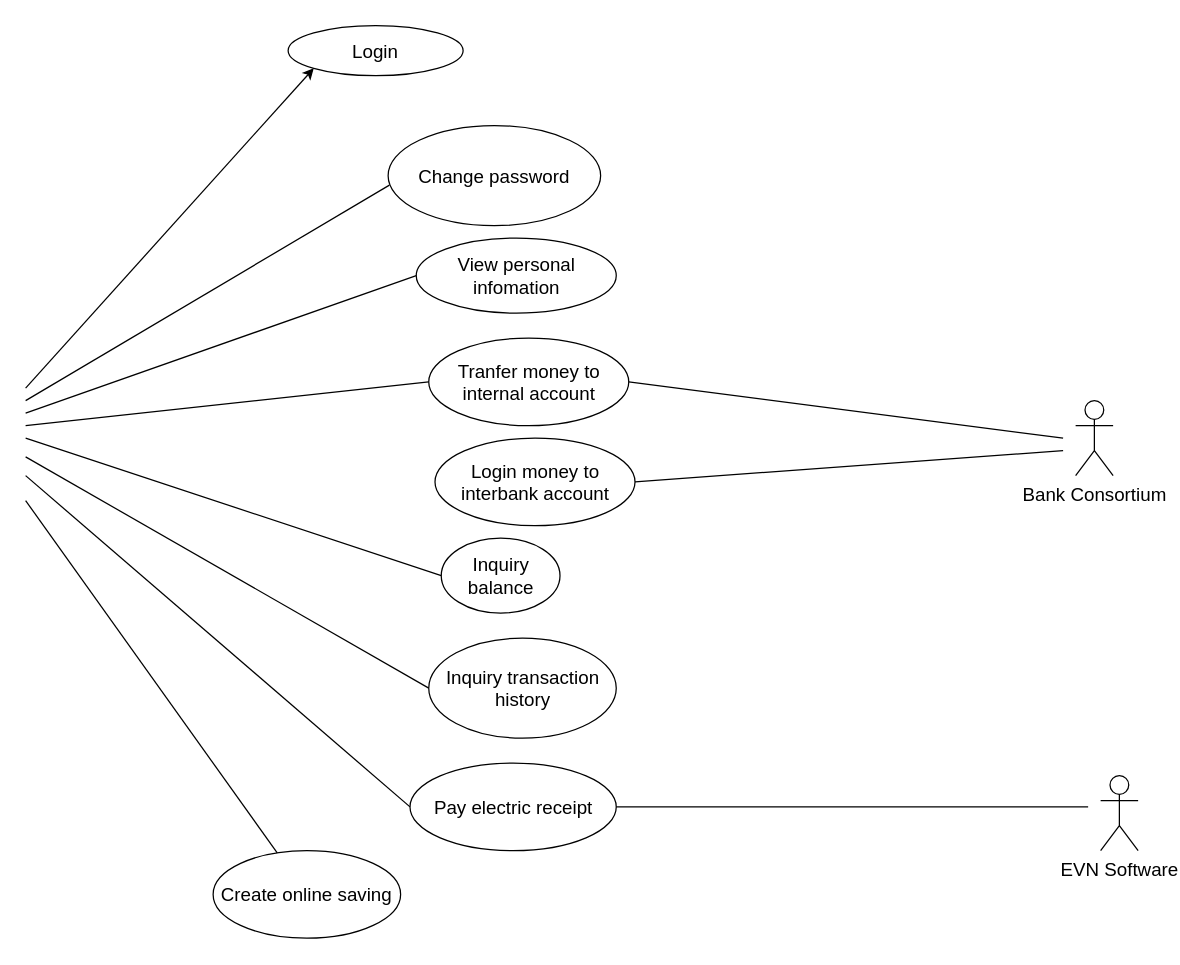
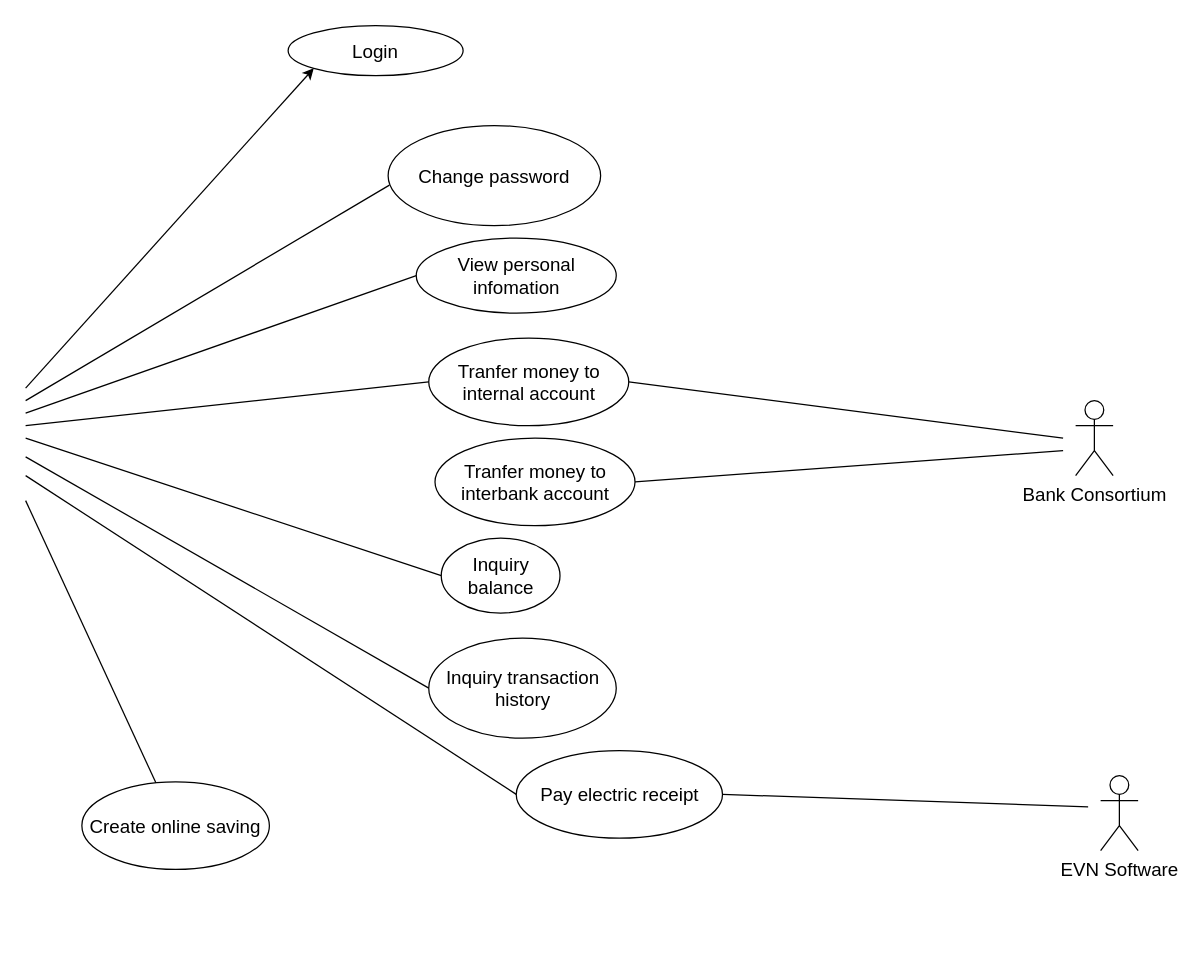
node "Login money to interbank account": label "Login money to interbank account" -> "Tranfer money to interbank account"
node "Pay electric receipt": moved (513, 807) -> (619, 794)
node "Create online saving": moved (307, 894) -> (176, 826)
